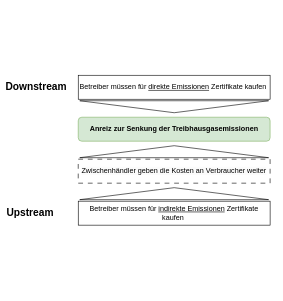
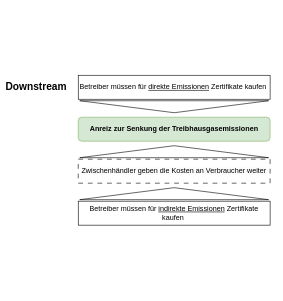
node "Upstream": removed
